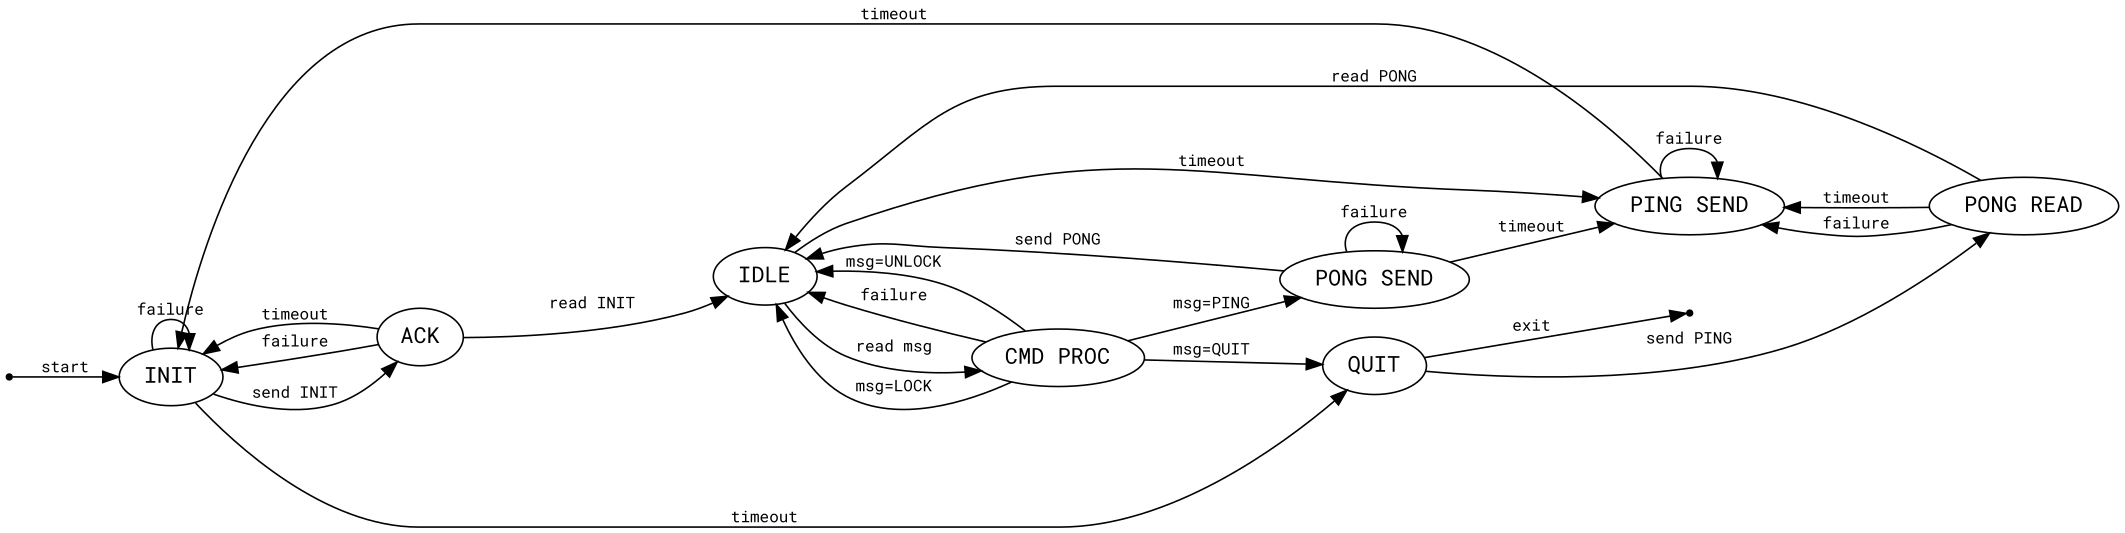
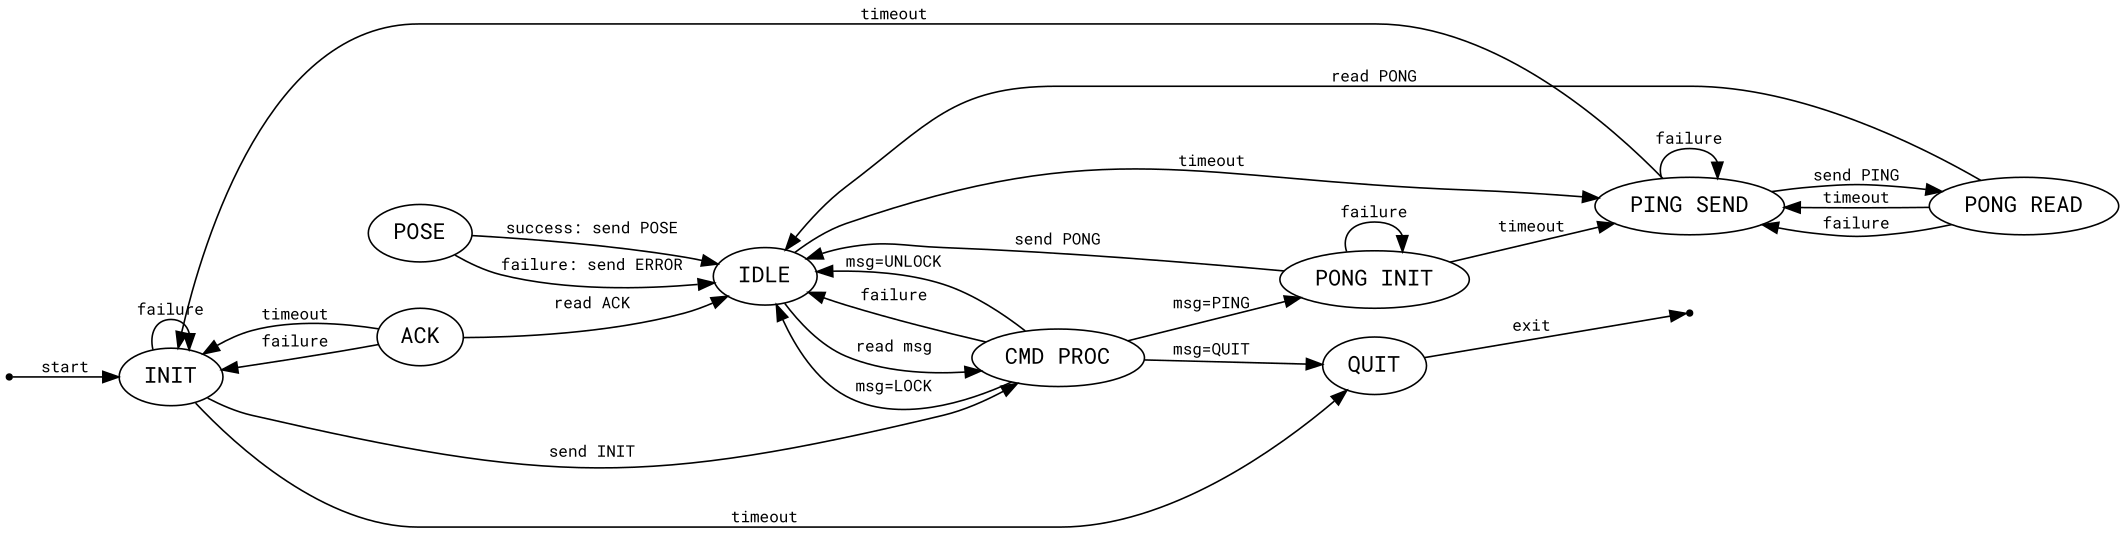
node "POSE": added
node "PONG SEND": label "PONG SEND" -> "PONG INIT"
edge "ACK" -> "IDLE": label "read INIT" -> "read ACK"
edge "QUIT" -> "PONG READ": now "PING SEND" -> "PONG READ"
edge "INIT" -> "ACK": now "INIT" -> "CMD PROC"
